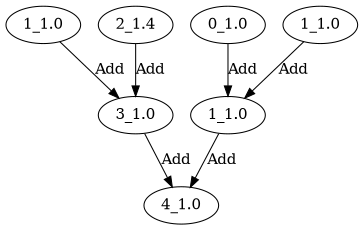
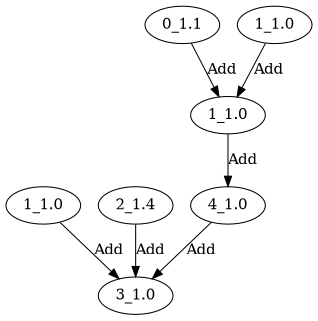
node "0_1.0": label "0_1.0" -> "0_1.1"
edge "3_1.0" -> "4_1.0": reversed
